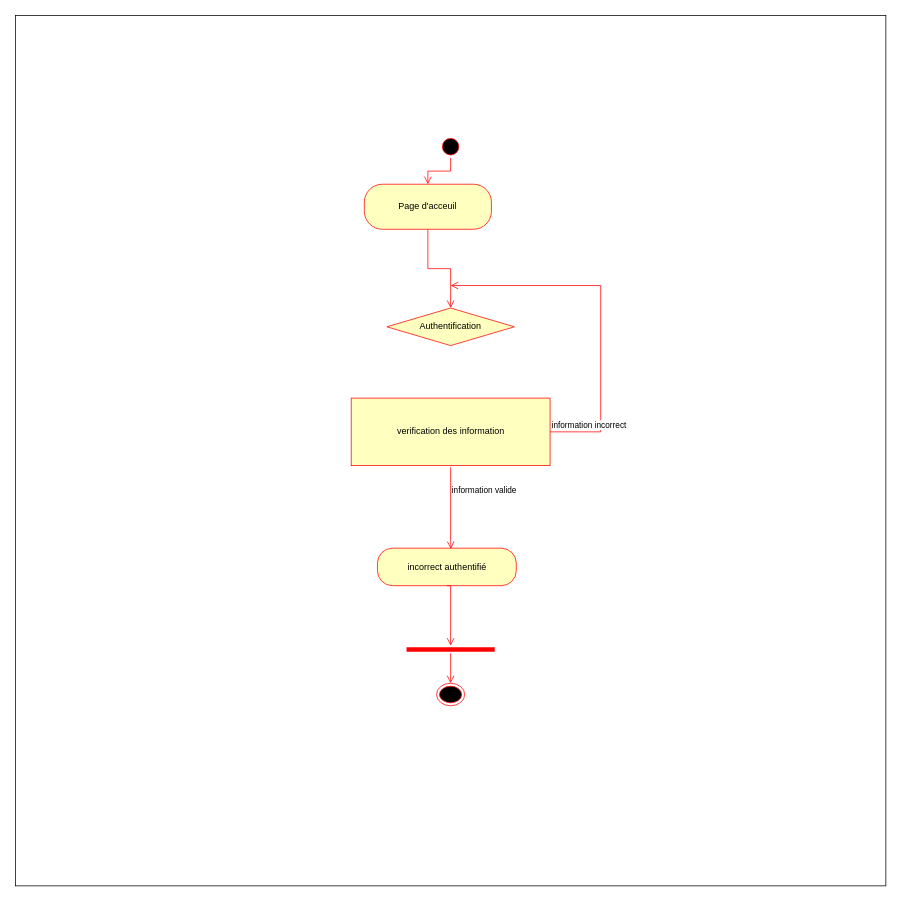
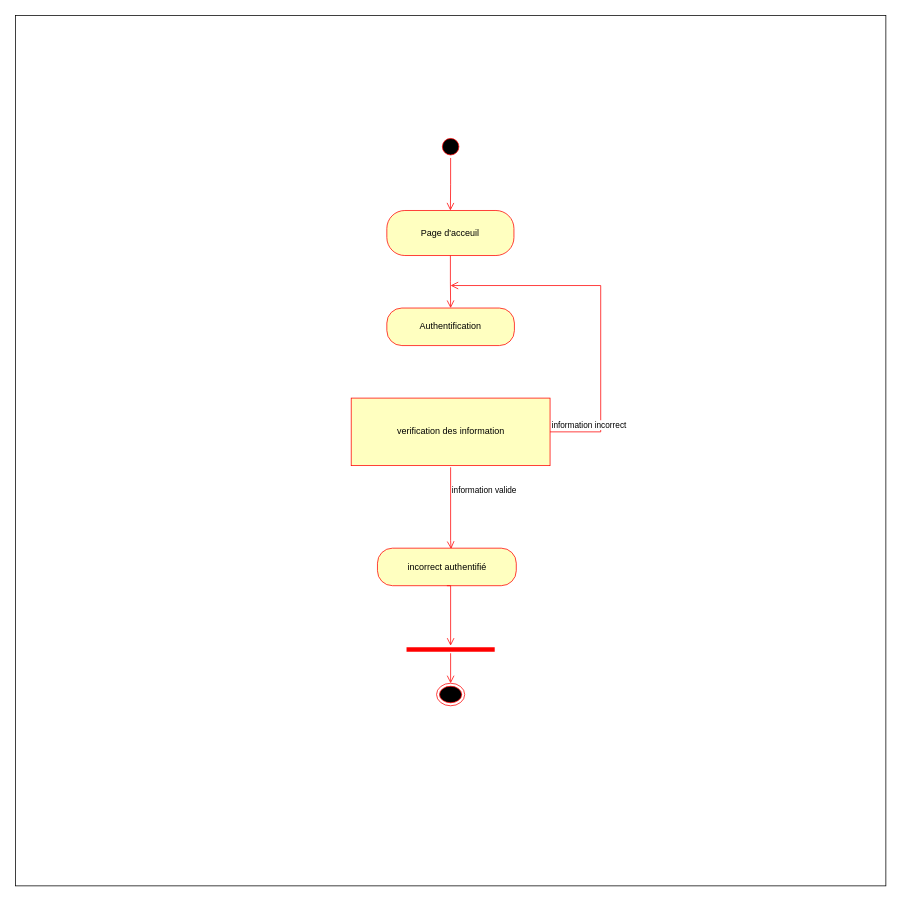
node "Page d'acceuil": moved (428, 207) -> (450, 233)
node "Authentification": shape diamond -> rounded rectangle
